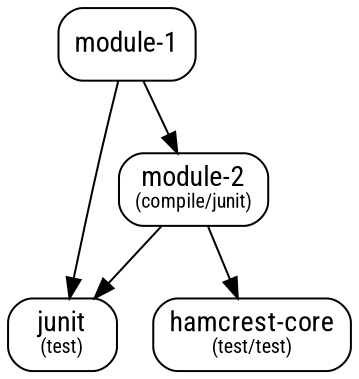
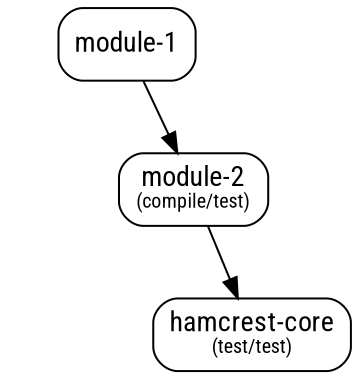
node "module-2": text "(compile/junit)" -> "(compile/test)"
node "junit": removed
